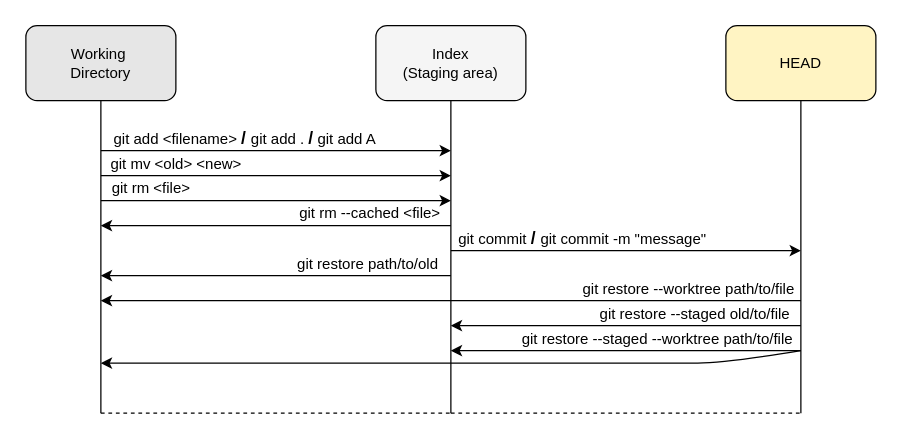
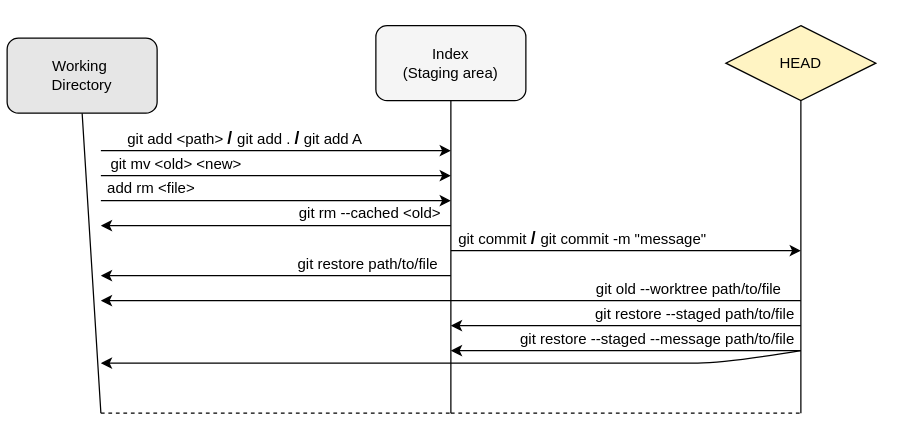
node "Working Directory": moved (101, 63) -> (82, 76)
node "HEAD": shape rounded rectangle -> diamond
node "git add <filename> / git add . / git add A": label "git add <filename> / git add . / git add A" -> "git add <path> / git add . / git add A"
node "git rm <file>": label "git rm <file>" -> "add rm <file>"
node "git rm --cached <file>": label "git rm --cached <file>" -> "git rm --cached <old>"
node "git restore path/to/old": label "git restore path/to/old" -> "git restore path/to/file"
node "git restore --worktree path/to/file": label "git restore --worktree path/to/file" -> "git old --worktree path/to/file"
node "git restore --staged old/to/file": label "git restore --staged old/to/file" -> "git restore --staged path/to/file"
node "git restore --staged --worktree path/to/file": label "git restore --staged --worktree path/to/file" -> "git restore --staged --message path/to/file"
